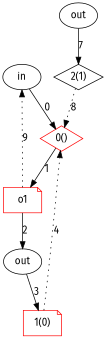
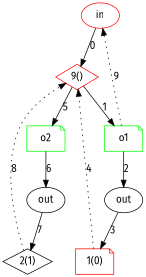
node "in": color black -> red
node "o2": added
node "0()": label "0()" -> "9()"
node "o1": color red -> green
